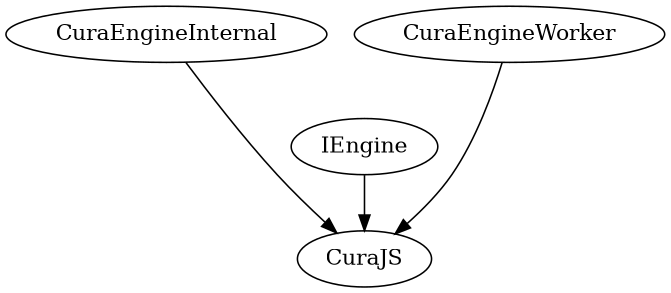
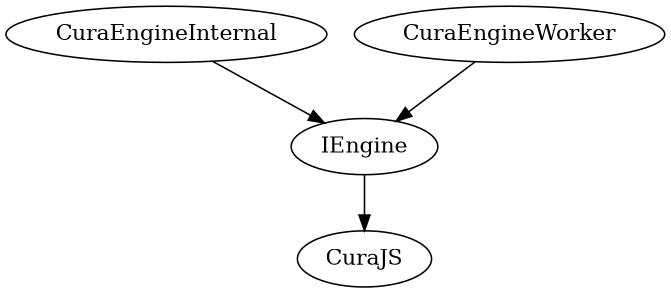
edge "CuraEngineInternal" -> "CuraJS": now "CuraEngineInternal" -> "IEngine"
edge "CuraEngineWorker" -> "CuraJS": now "CuraEngineWorker" -> "IEngine"
